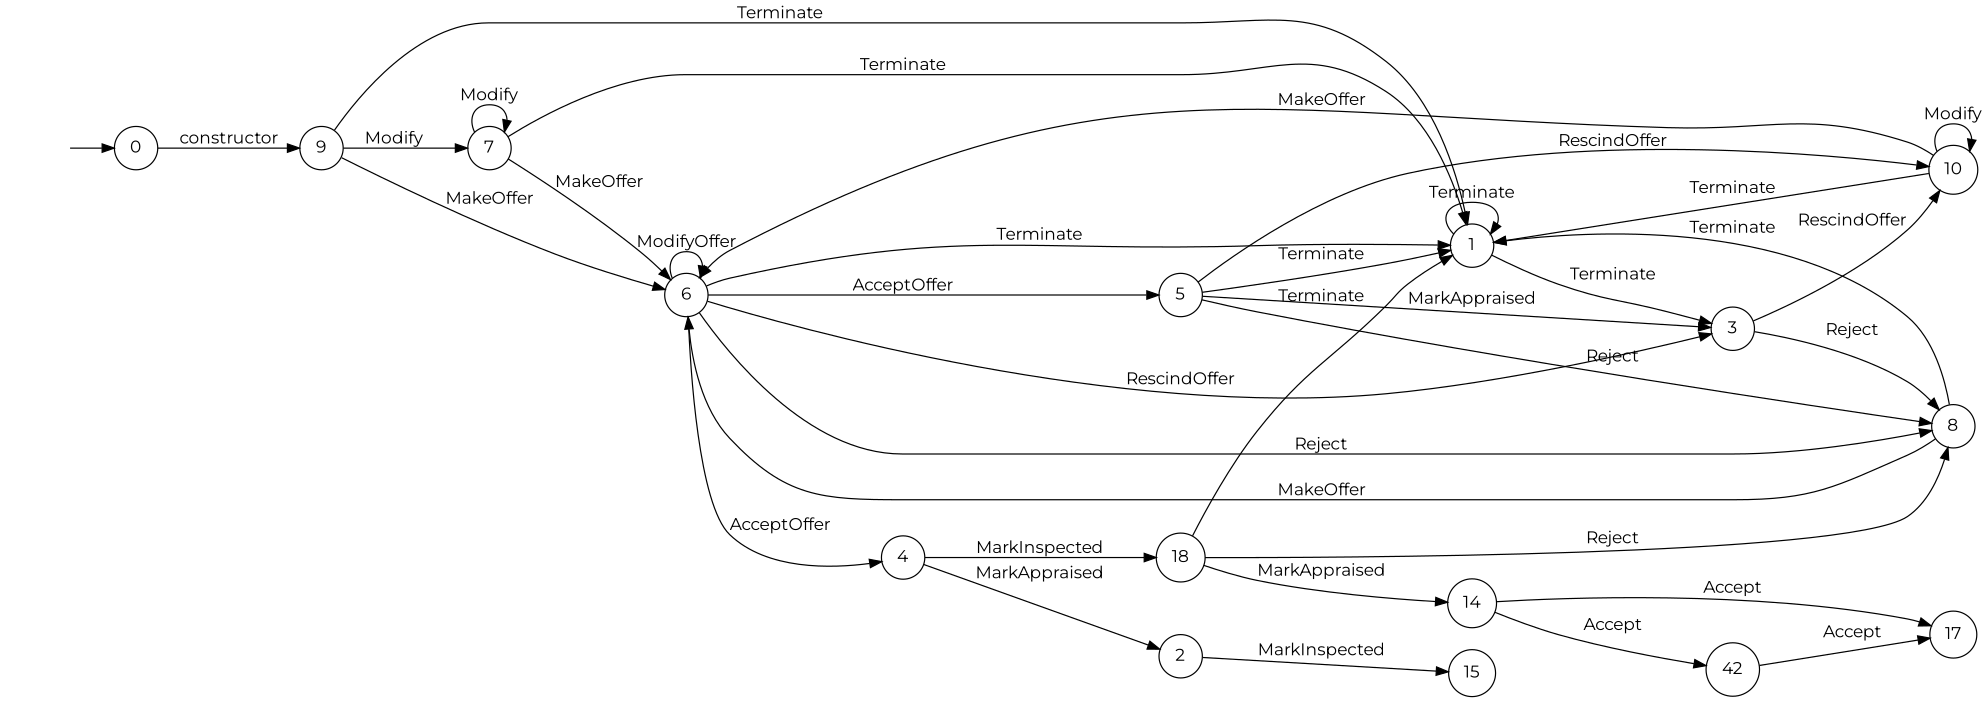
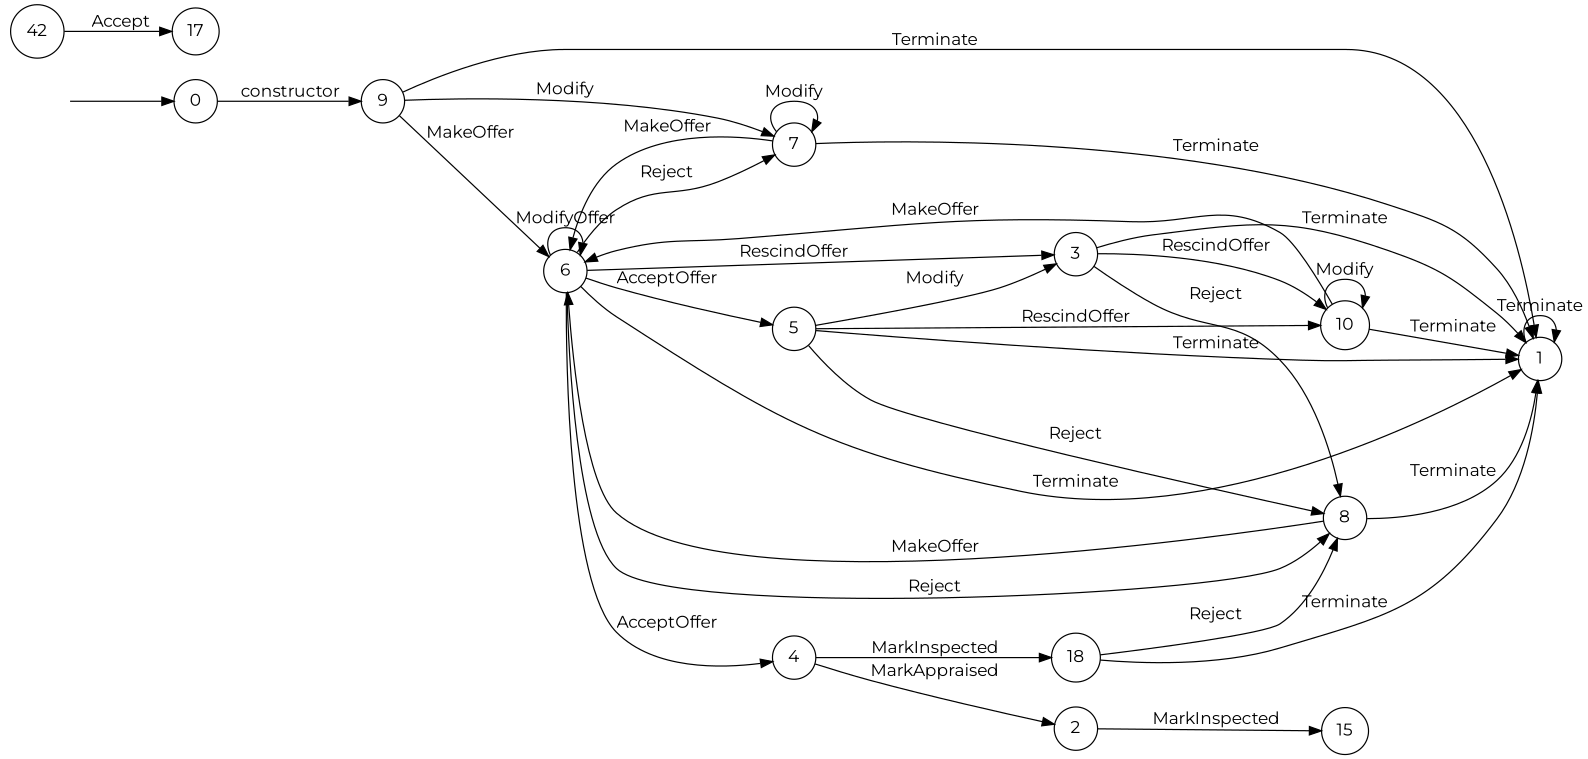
edge "6" -> "7": added, label "Reject"
edge "1" -> "3": reversed
edge "5" -> "3": label "MarkAppraised" -> "Modify"
node "14": removed
